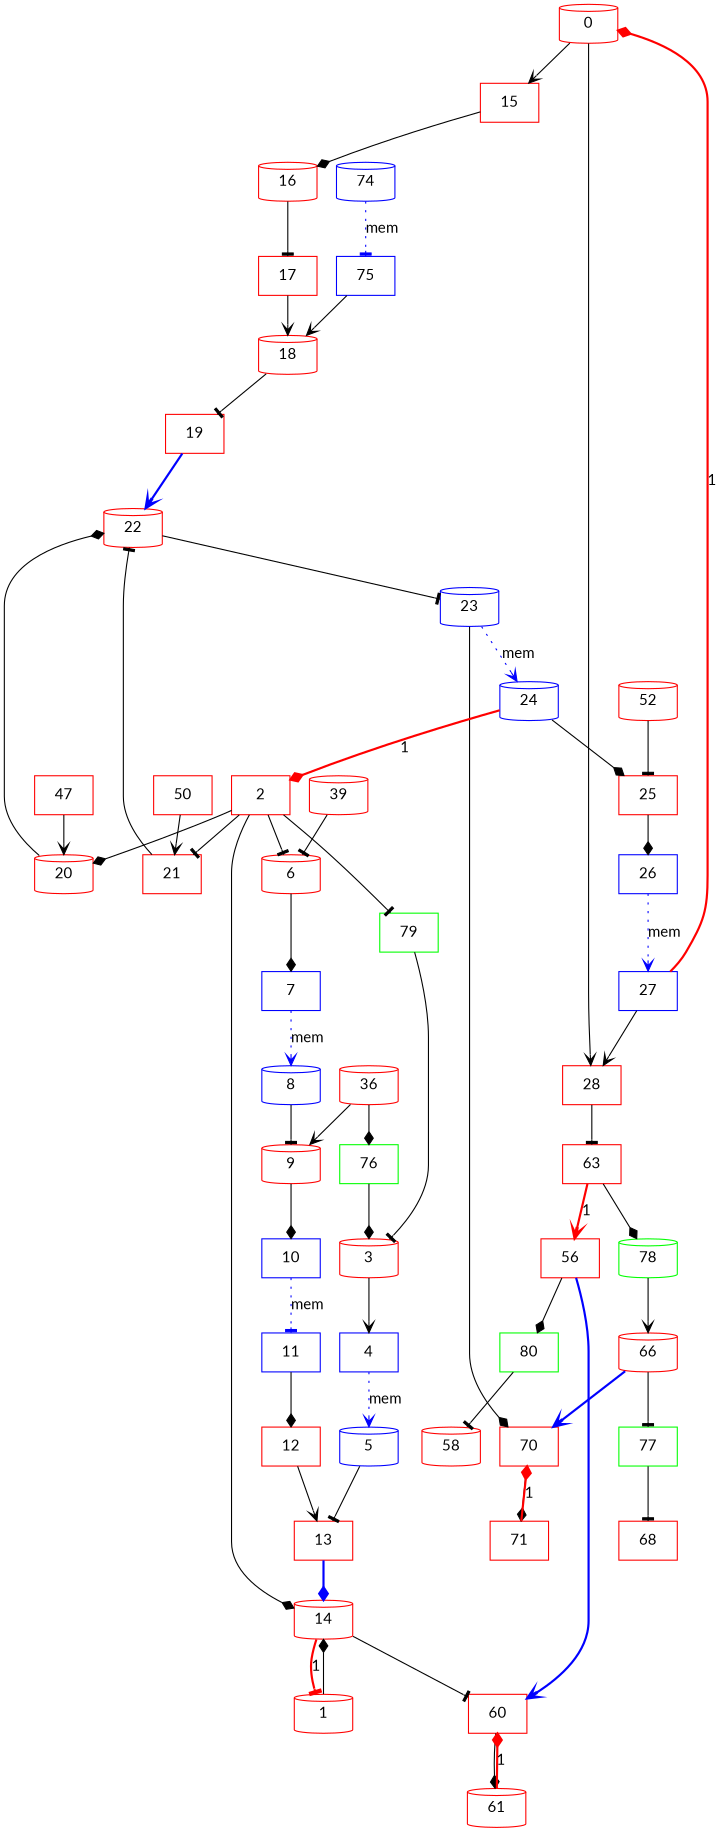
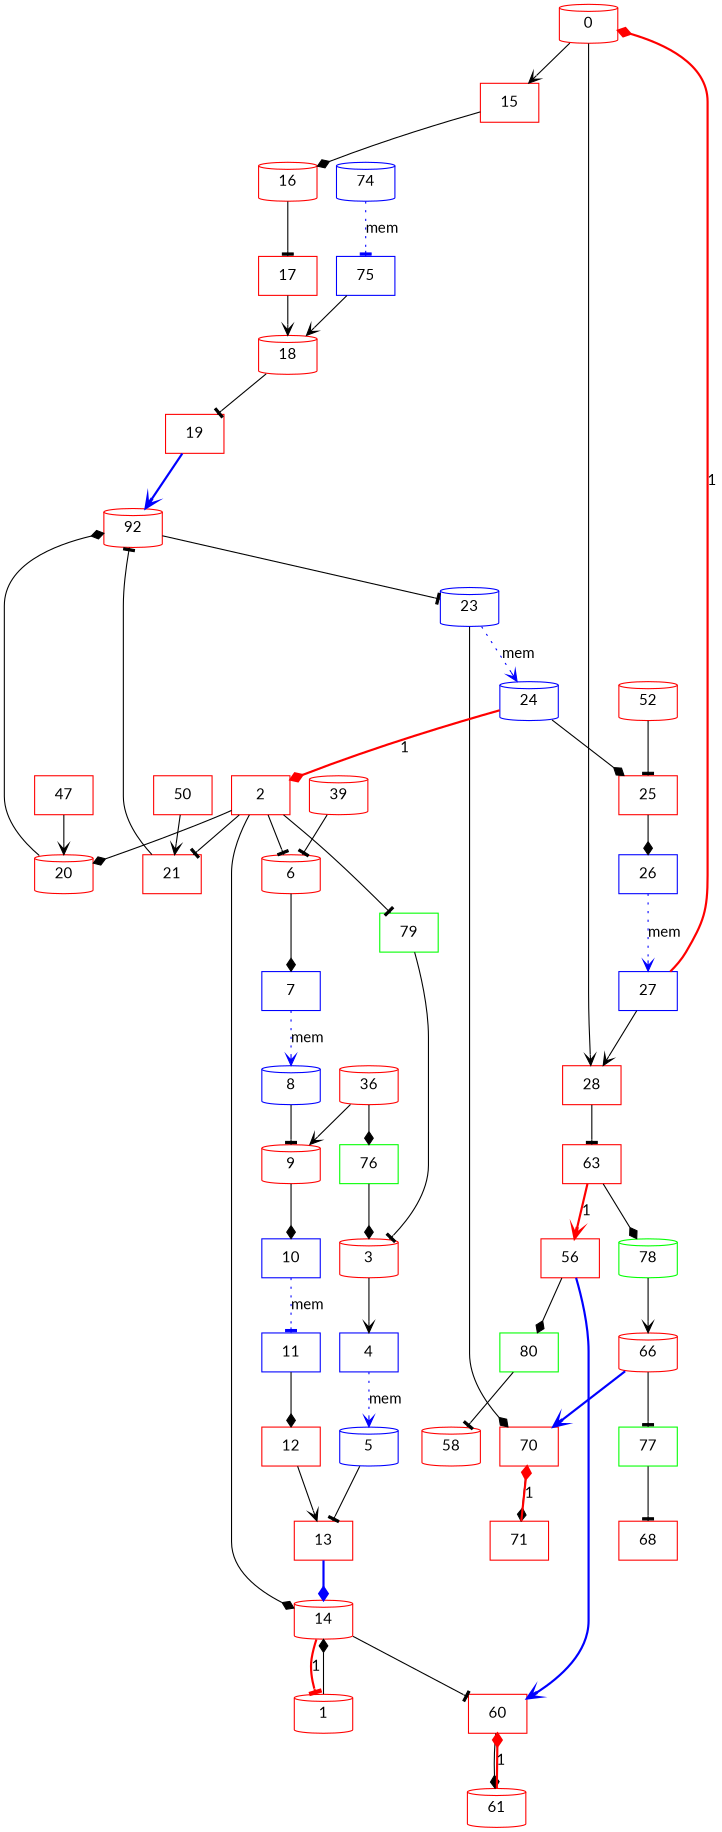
node "22": label "22" -> "92"
